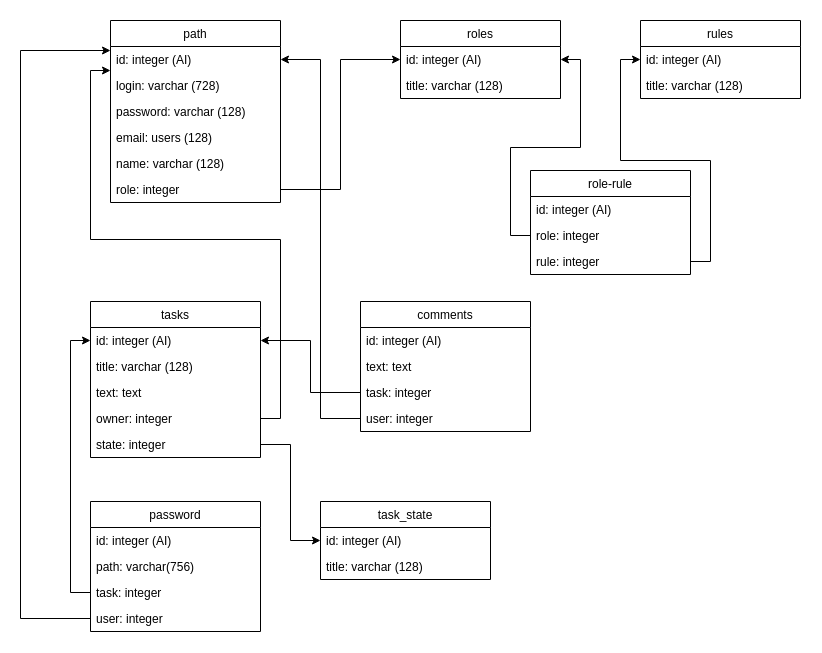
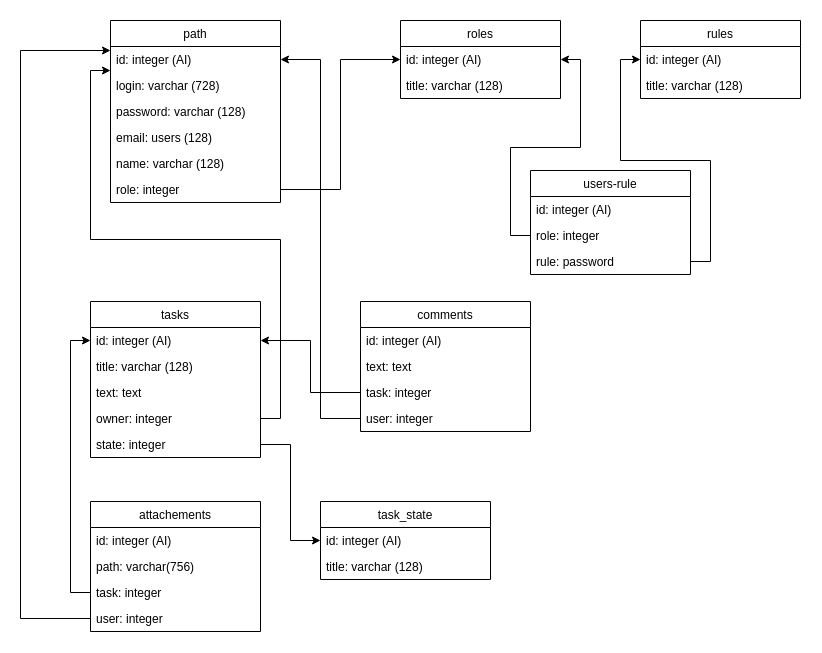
node "role-rule": label "role-rule" -> "users-rule"
node "rule: integer": label "rule: integer" -> "rule: password"
node "password": label "password" -> "attachements"
